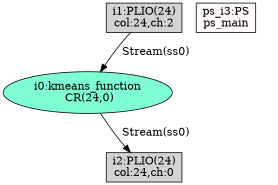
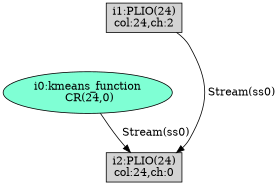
node "ps_i3:PS ps_main": removed
edge "i1:PLIO(24) col:24,ch:2" -> "i0:kmeans_function CR(24,0)": now "i1:PLIO(24) col:24,ch:2" -> "i2:PLIO(24) col:24,ch:0"
